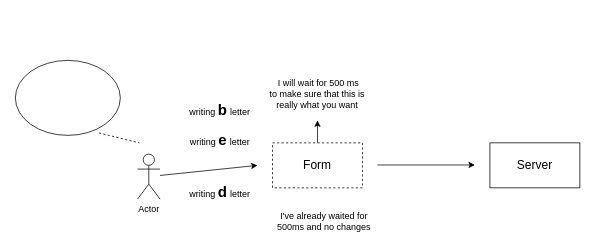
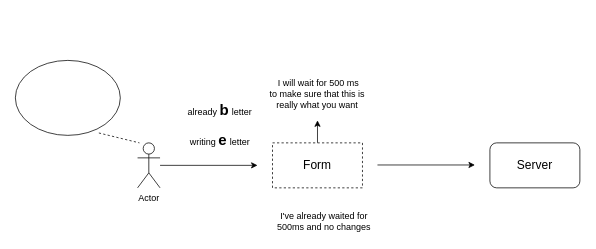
node "writing b letter": label "writing b letter" -> "already b letter"
node "Server": shape rectangle -> rounded rectangle
node "Actor": moved (149, 177) -> (149, 165)
node "writing d letter": removed
